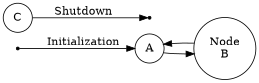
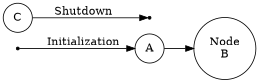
edge "Node B" -> "A": removed
